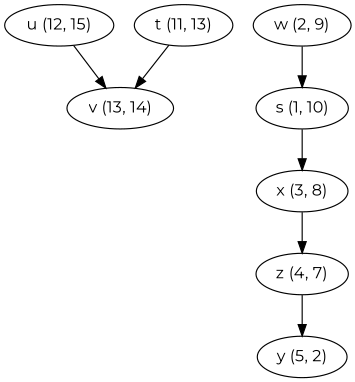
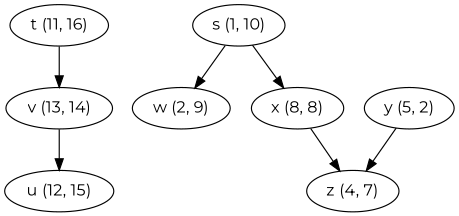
node "t (11, 13)": label "t (11, 13)" -> "t (11, 16)"
edge "w (2, 9)" -> "s (1, 10)": reversed
edge "u (12, 15)" -> "v (13, 14)": reversed
node "x (3, 8)": label "x (3, 8)" -> "x (8, 8)"
edge "z (4, 7)" -> "y (5, 2)": reversed
